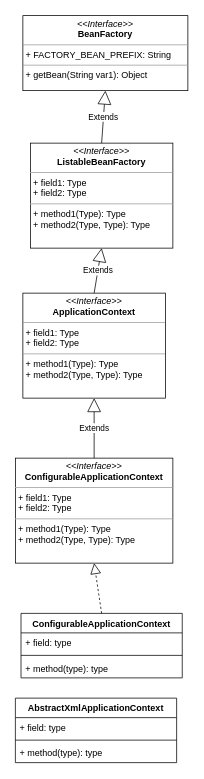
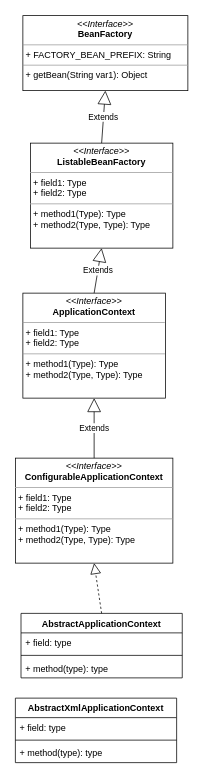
node "ConfigurableApplicationContext": label "ConfigurableApplicationContext" -> "AbstractApplicationContext"
